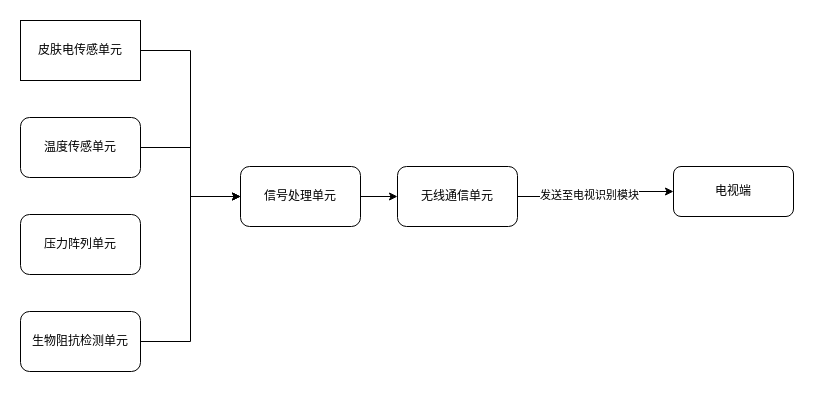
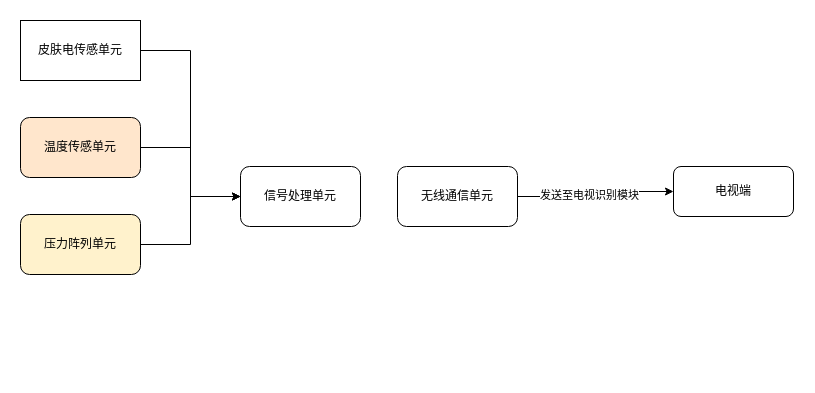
node "温度传感单元": fillcolor #ffffff -> #ffe6cc
edge "信号处理单元" -> "无线通信单元": removed
node "压力阵列单元": fillcolor #ffffff -> #fff2cc
edge "压力阵列单元" -> "信号处理单元": added
edge "生物阻抗检测单元" -> "信号处理单元": removed
node "生物阻抗检测单元": removed
